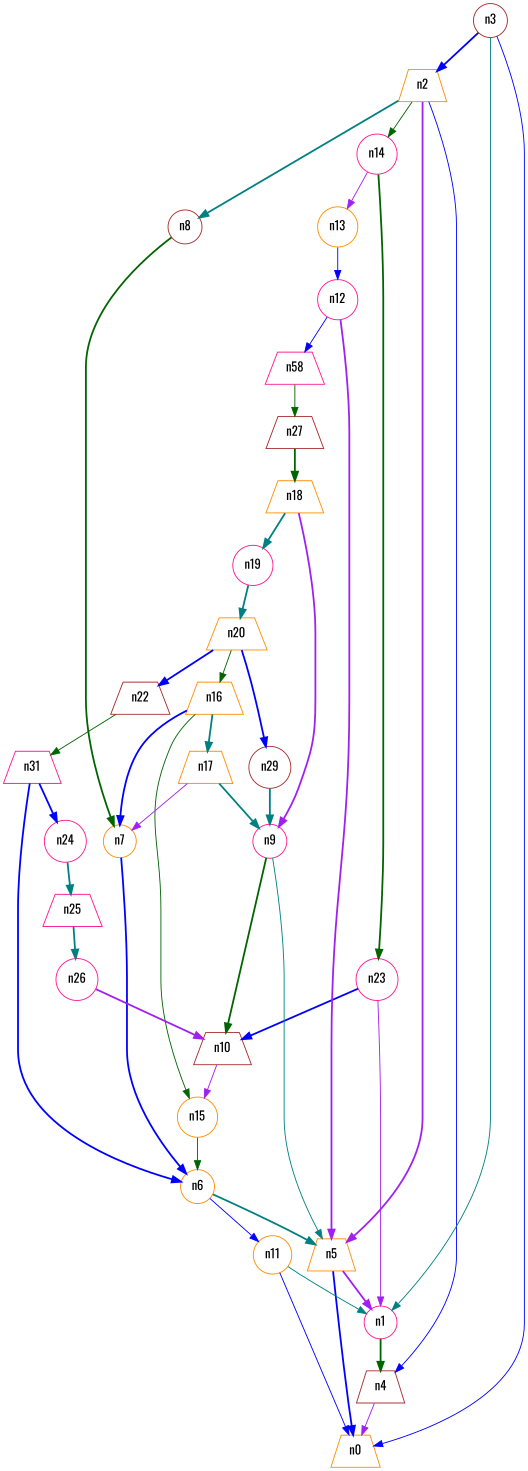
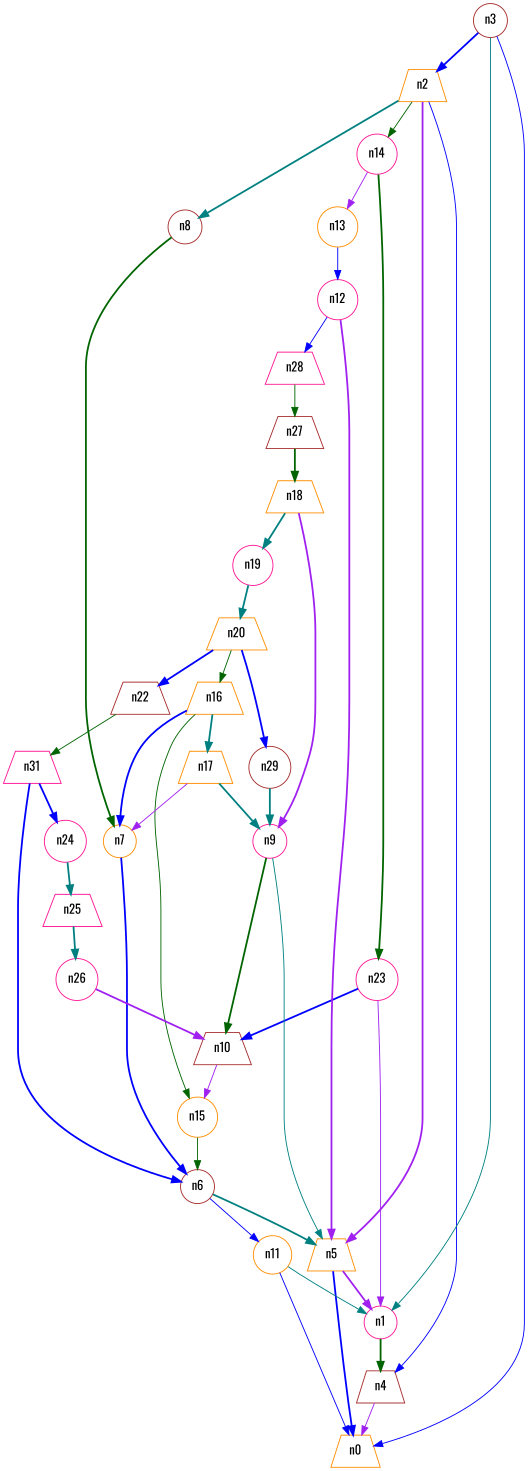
node "n58": label "n58" -> "n28"
node "n6": color darkorange -> brown
